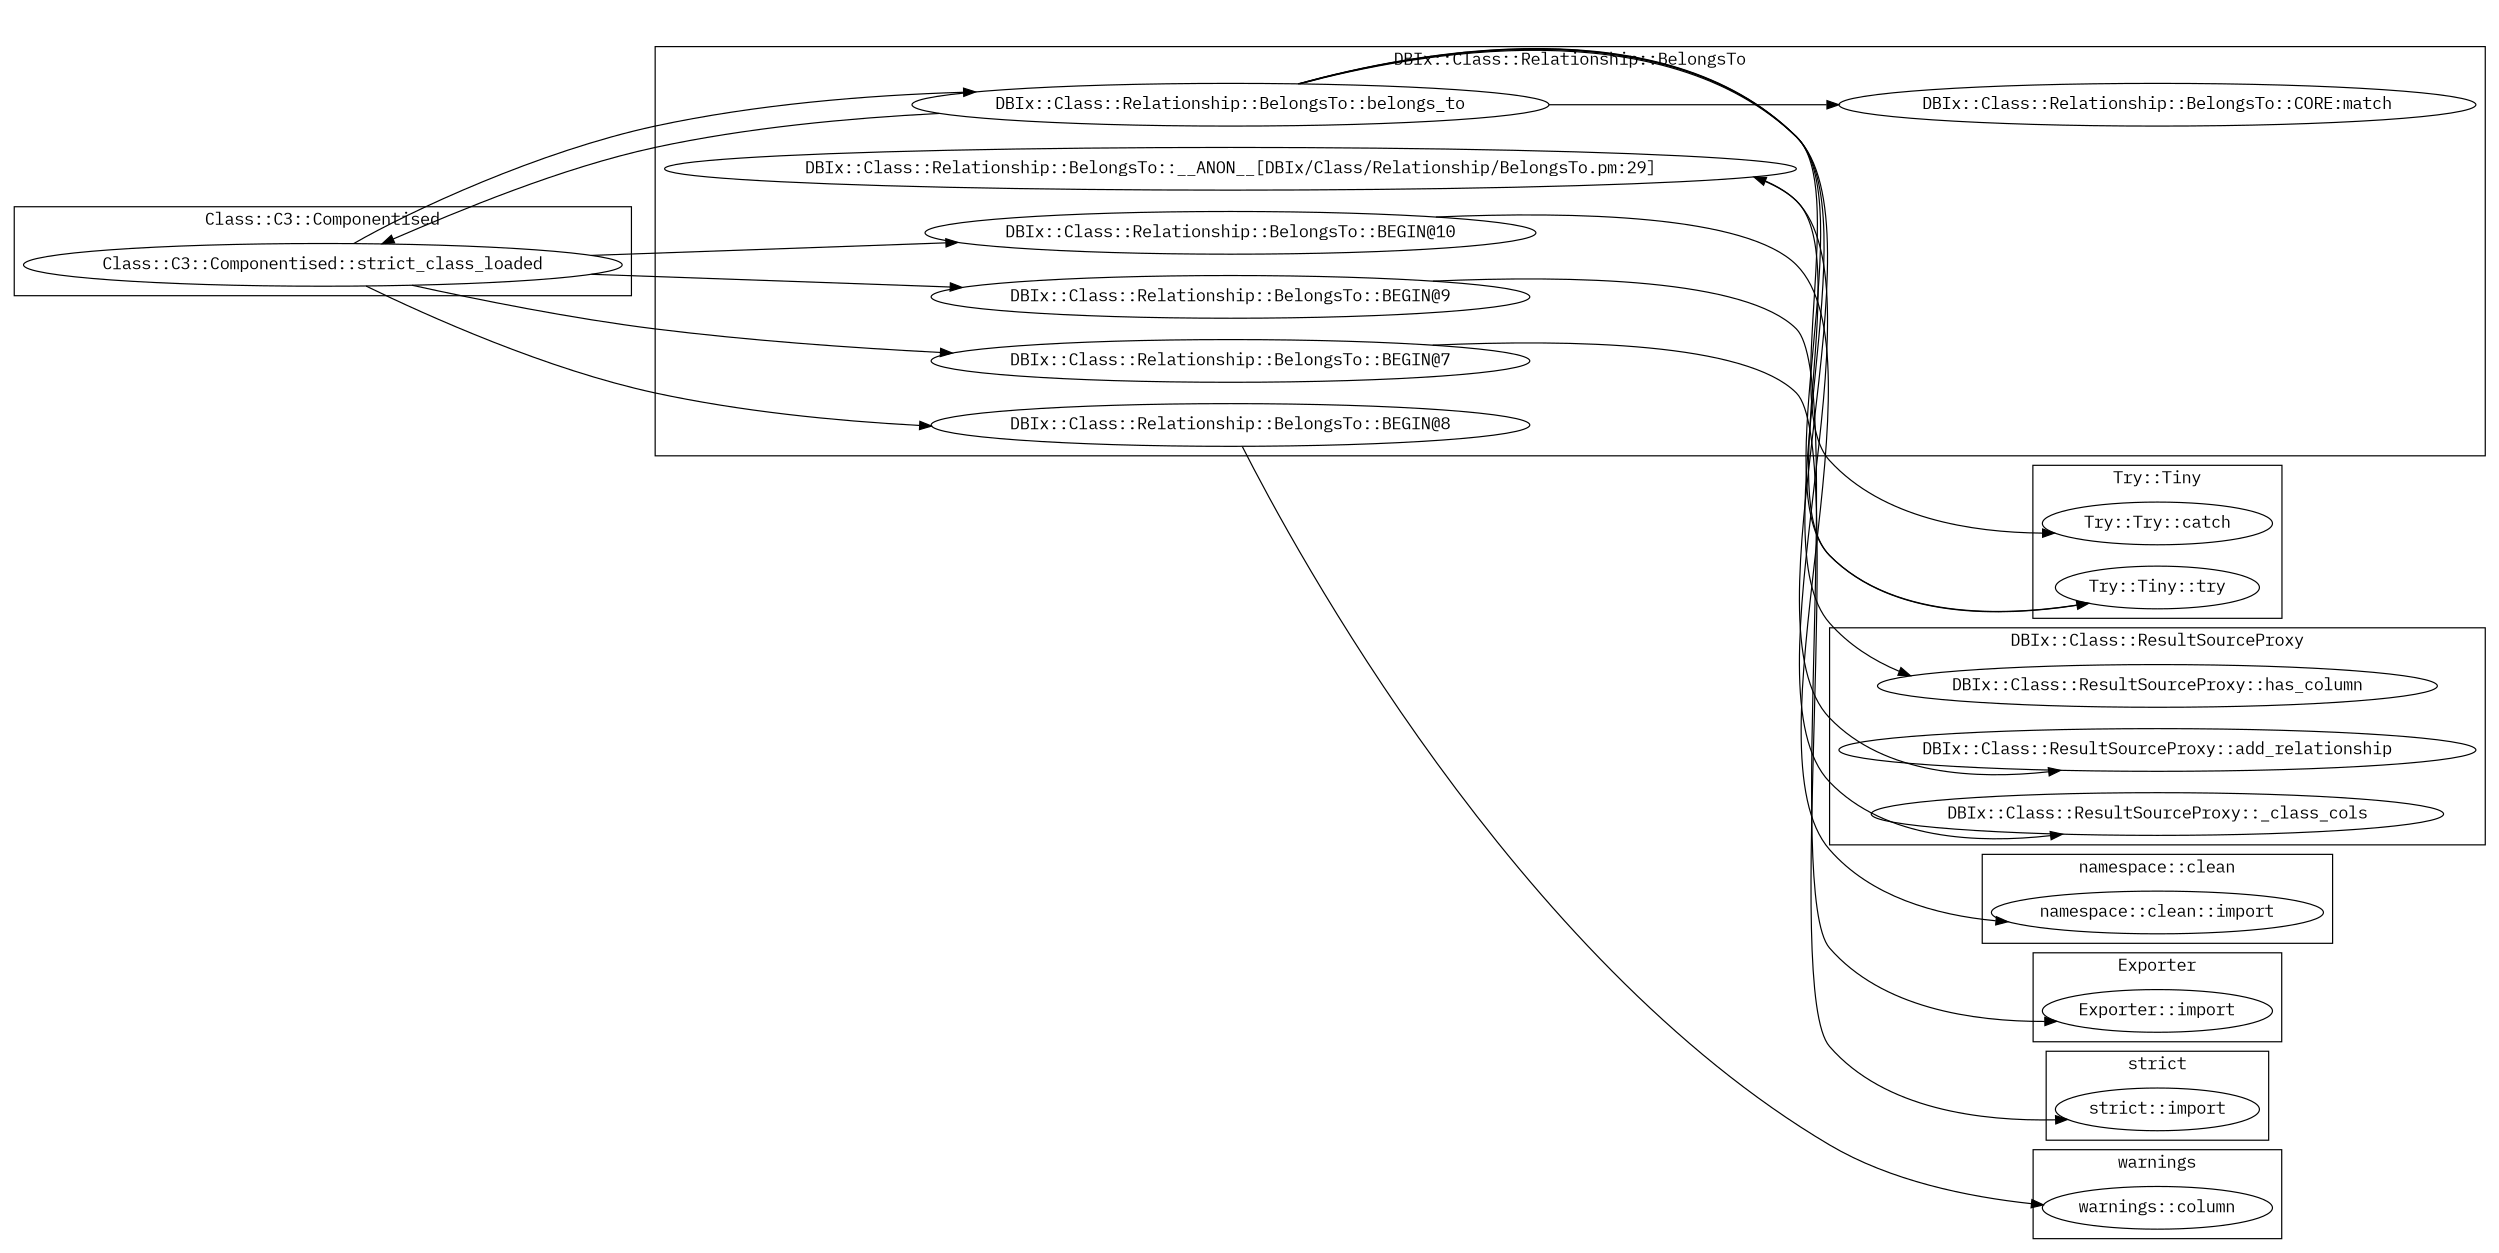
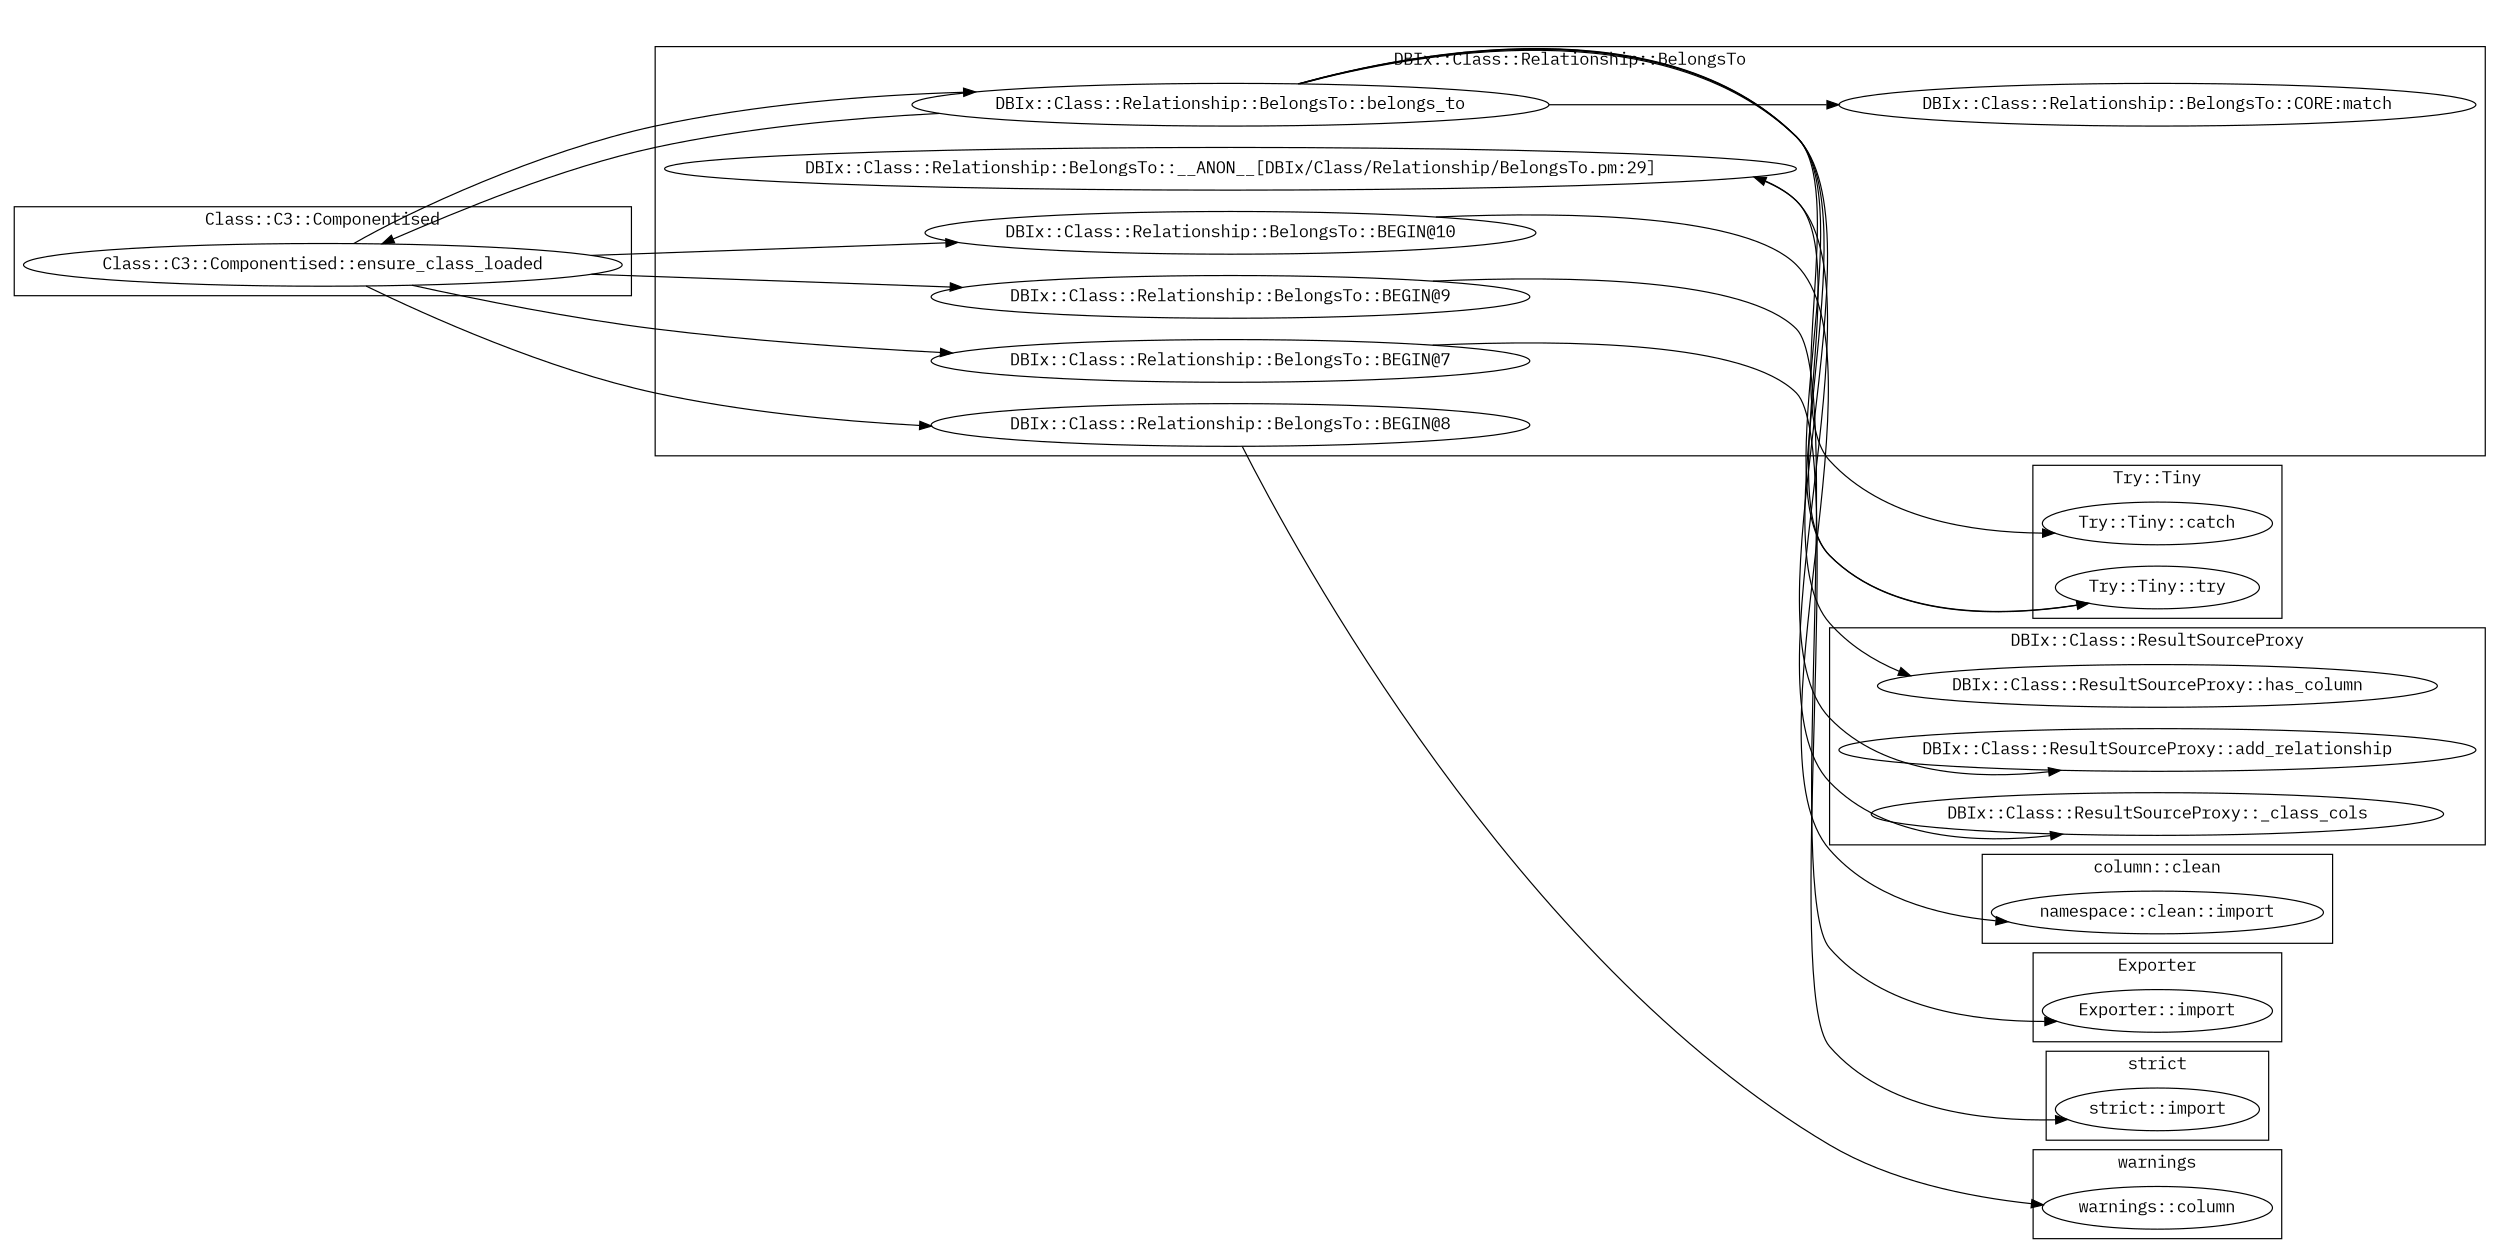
node "Class::C3::Componentised::strict_class_loaded": label "Class::C3::Componentised::strict_class_loaded" -> "Class::C3::Componentised::ensure_class_loaded"
node "Try::Try::catch": label "Try::Try::catch" -> "Try::Tiny::catch"
cluster "namespace::clean": label "namespace::clean" -> "column::clean"
